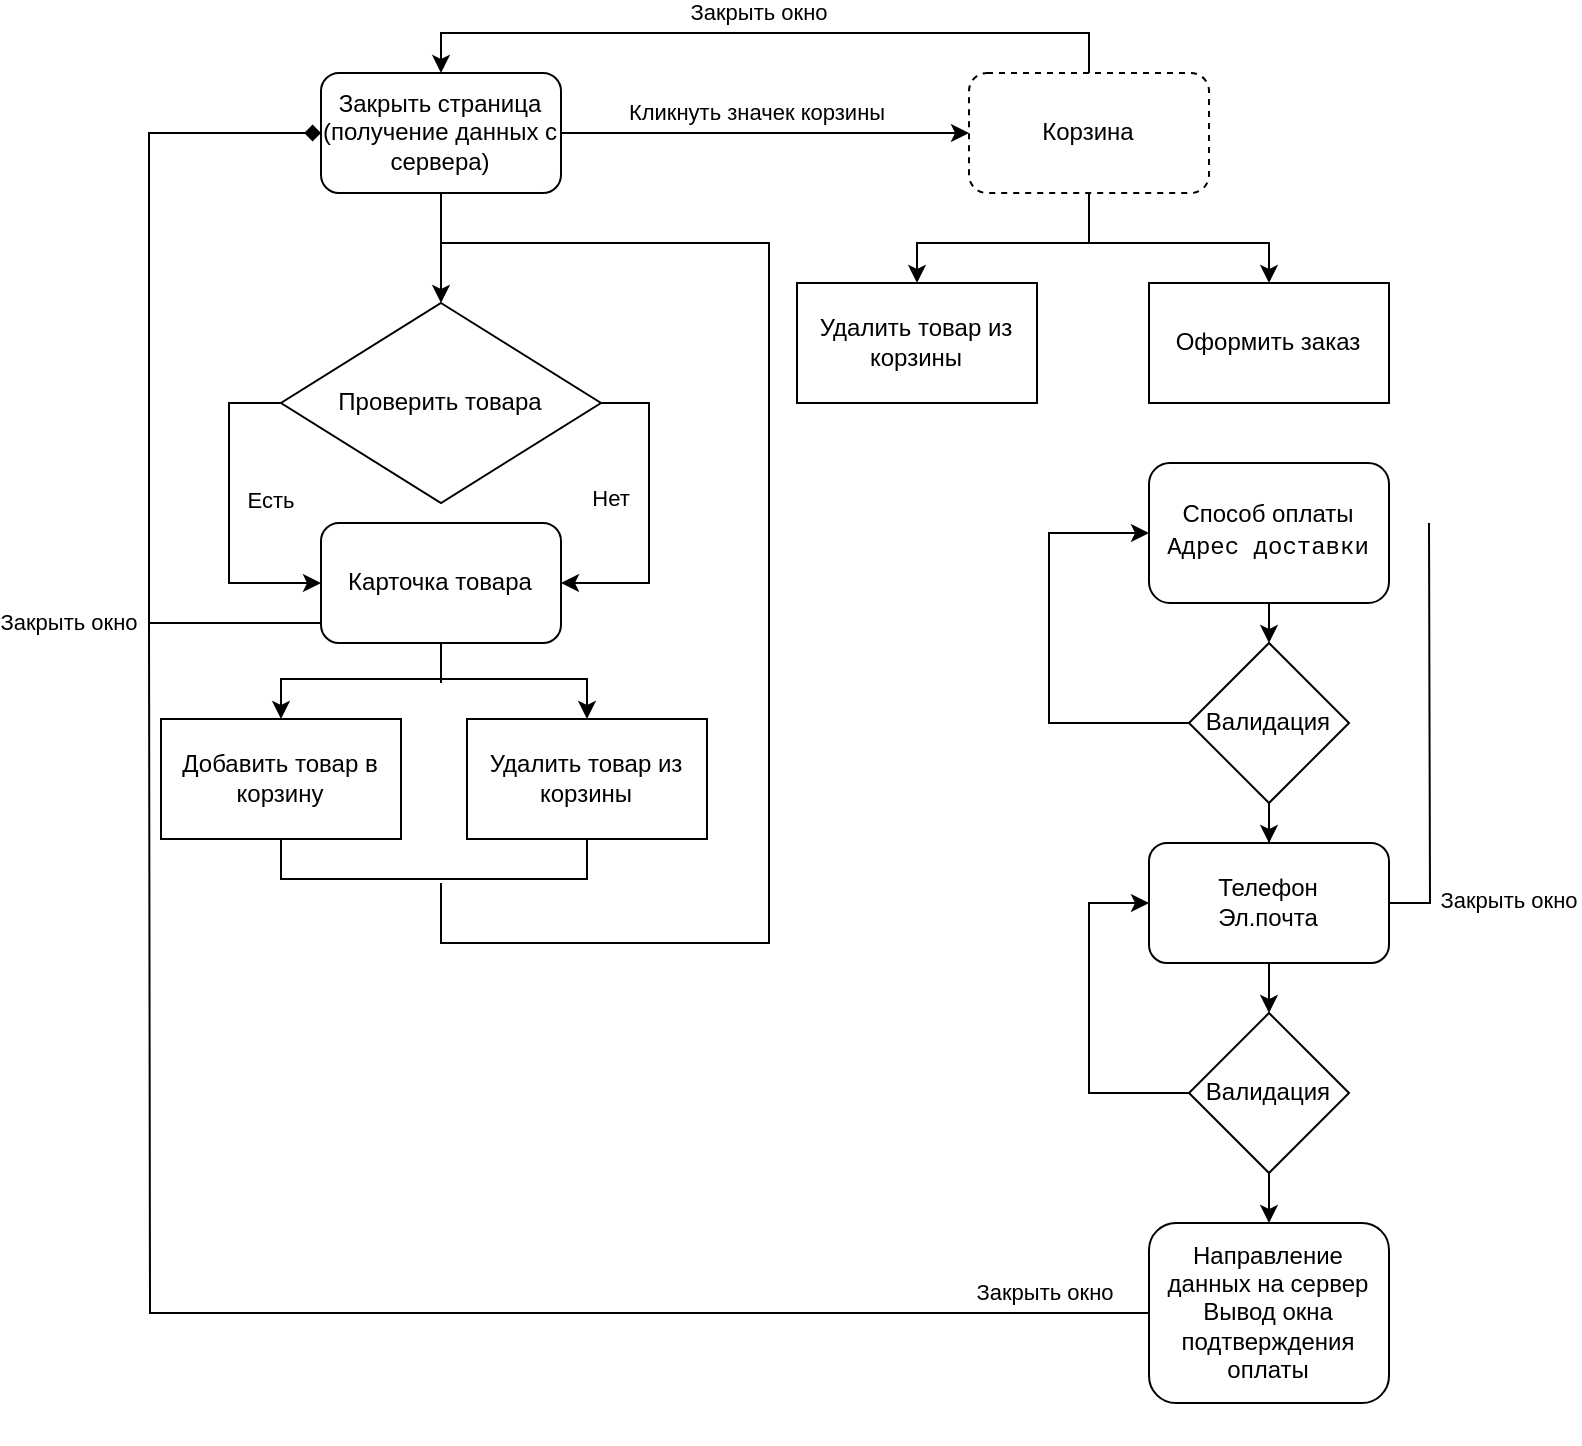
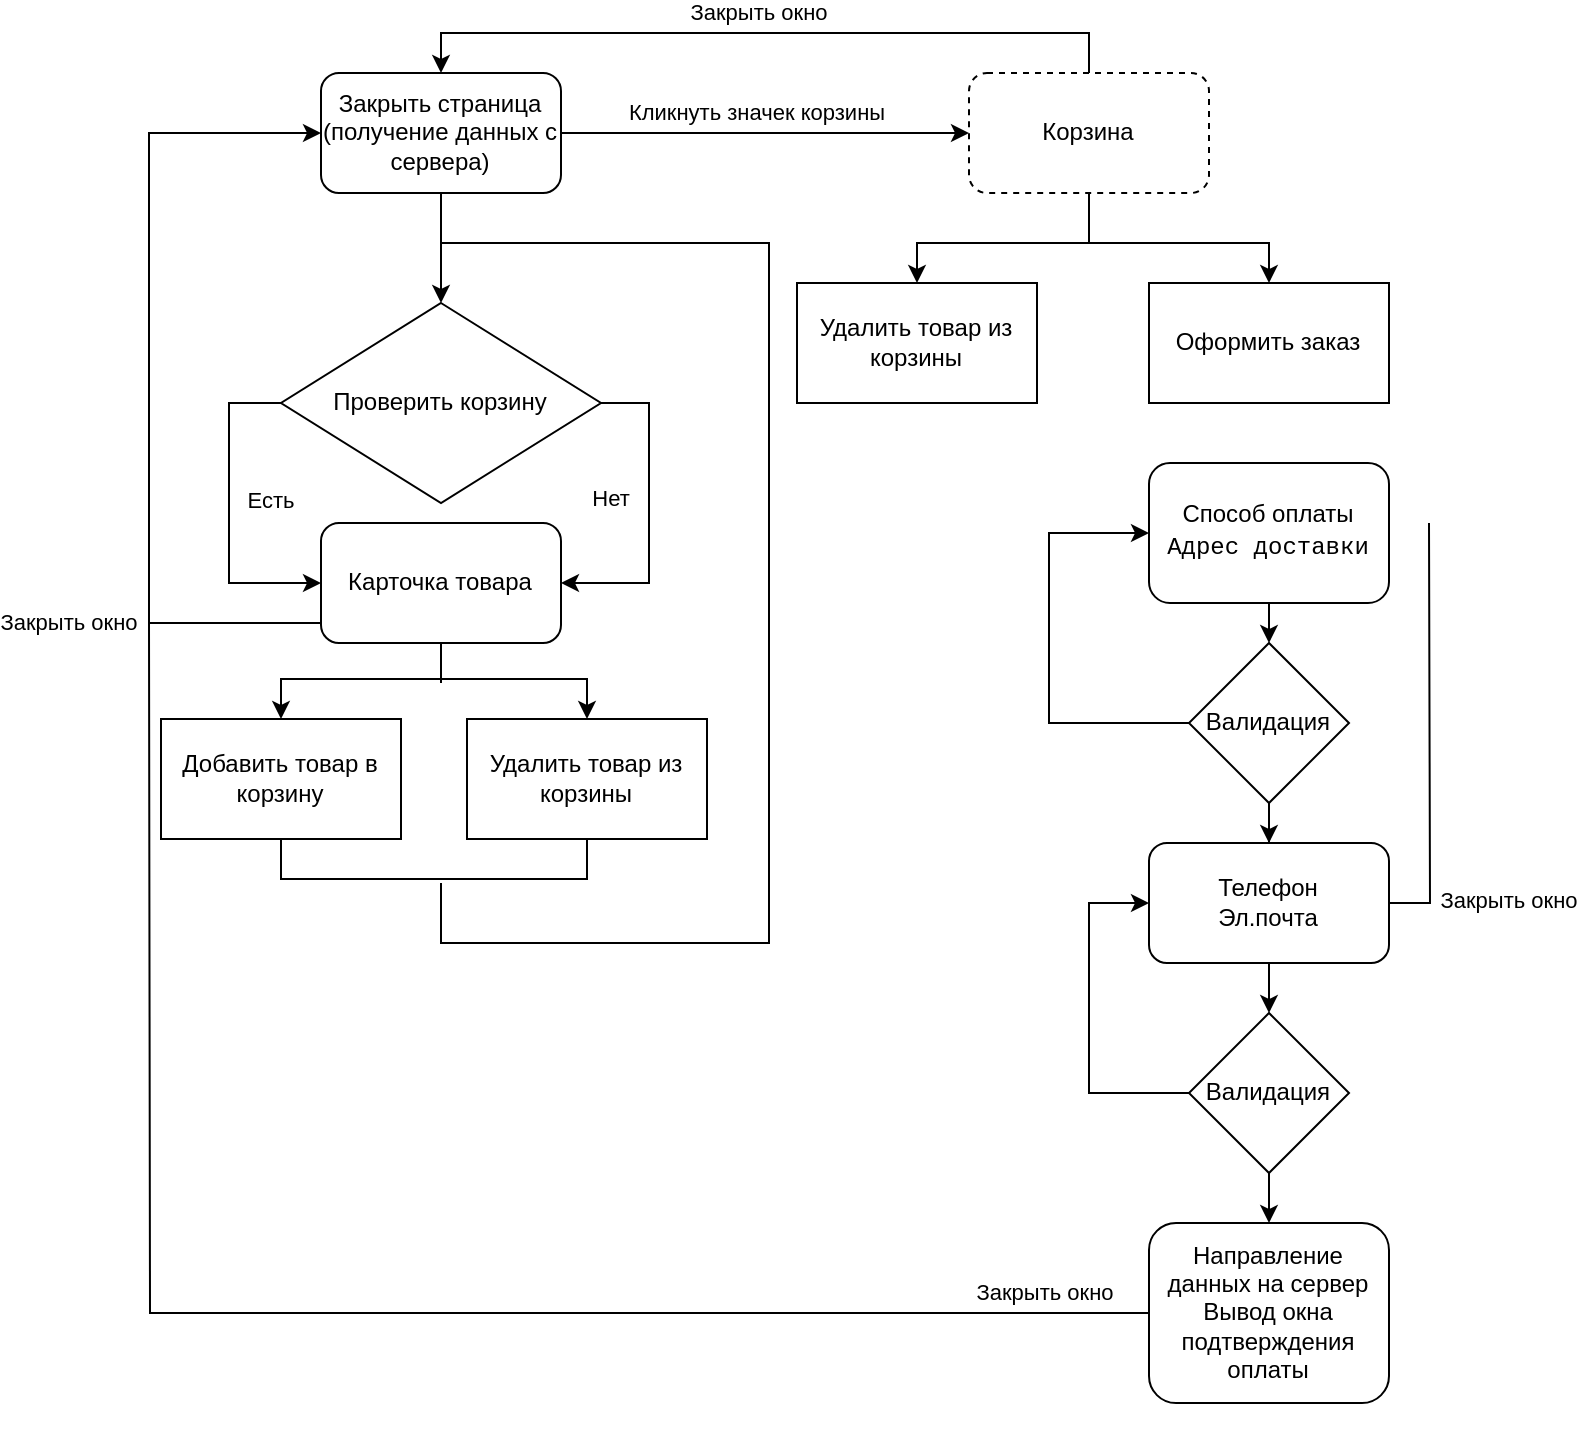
edge "Карточка товара" -> "Закрыть страница (получение данных с сервера)": arrowhead diamond -> classic
node "Проверить товара": label "Проверить товара" -> "Проверить корзину"
